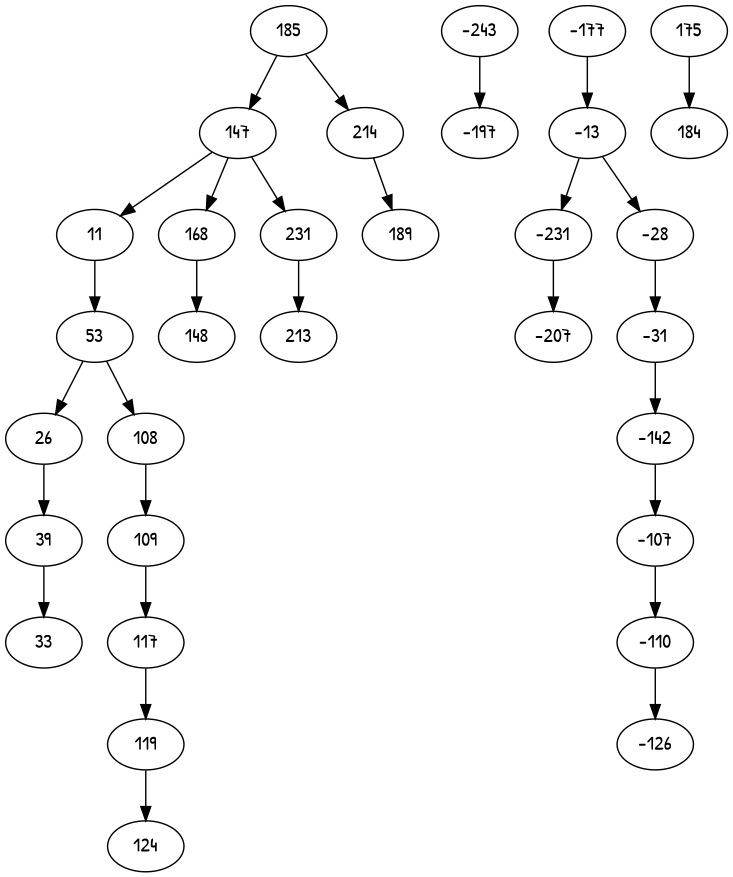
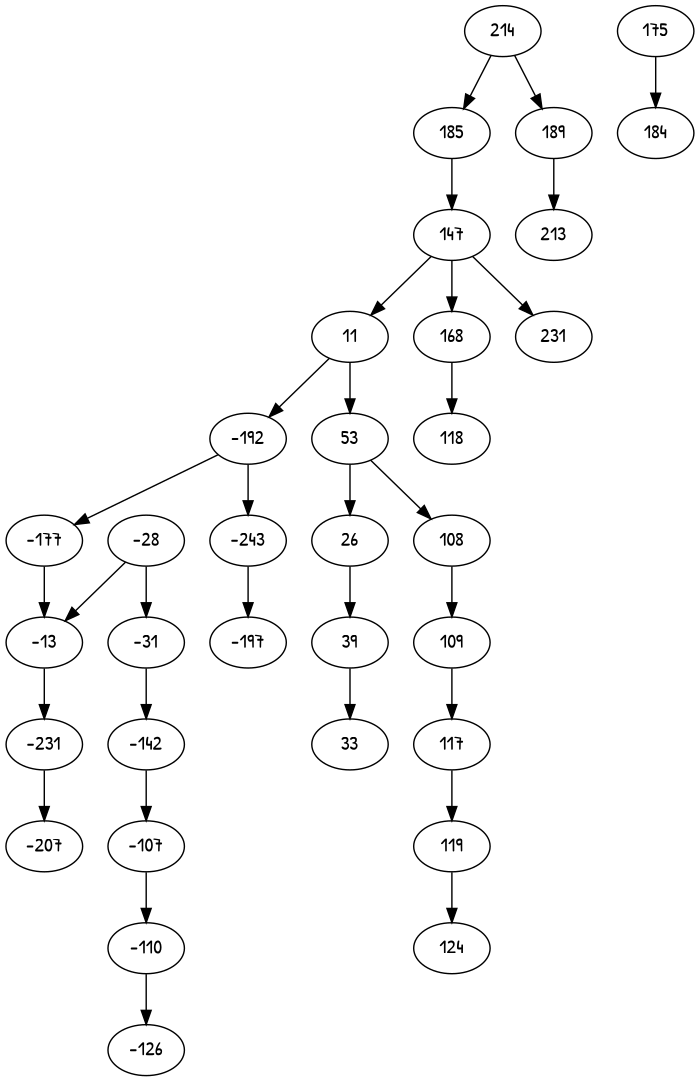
edge "185" -> "214": reversed
edge "-13" -> "-28": reversed
edge "231" -> "213": now "189" -> "213"
node "148": label "148" -> "118"
node "-192": added
